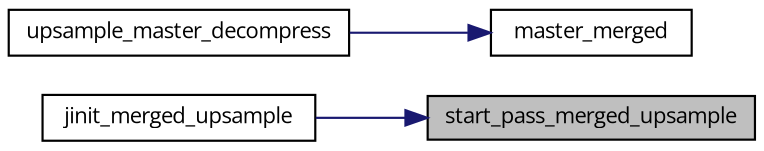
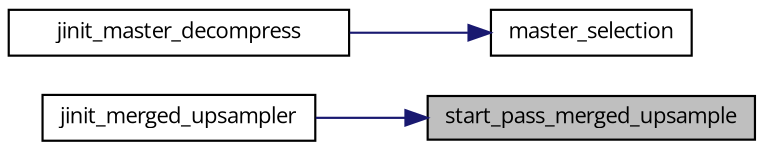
node "upsample_master_decompress": label "upsample_master_decompress" -> "jinit_master_decompress"
node "master_merged": label "master_merged" -> "master_selection"
node "jinit_merged_upsample": label "jinit_merged_upsample" -> "jinit_merged_upsampler"
